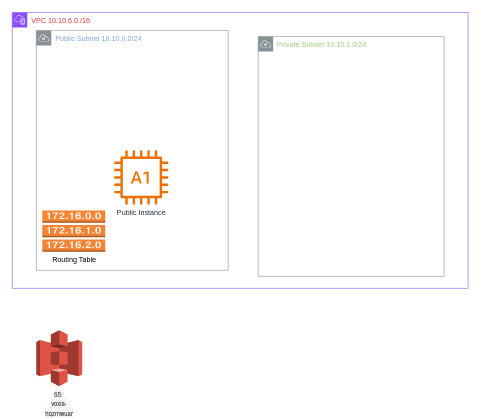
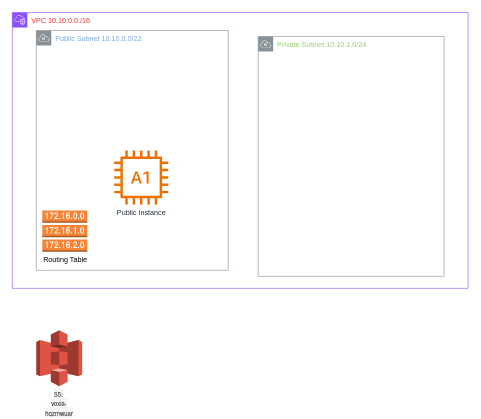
node "VPC 10.10.6.0./16": label "VPC 10.10.6.0./16" -> "VPC 10.10.0.0./16"
node "Public Subnet 10.10.0.0/24": label "Public Subnet 10.10.0.0/24" -> "Public Subnet 10.10.0.0/22"
node "Routing Table": size 63x41 -> 45x41
